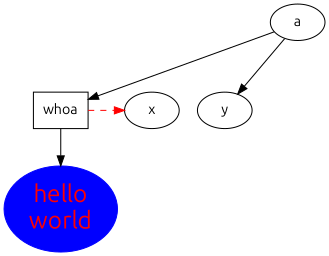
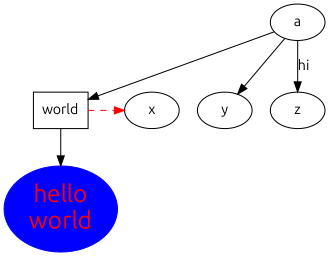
node "whoa": label "whoa" -> "world"
node "z": added
